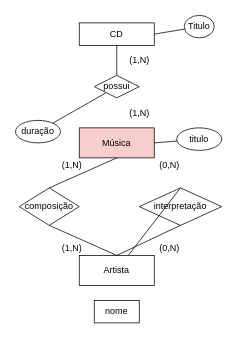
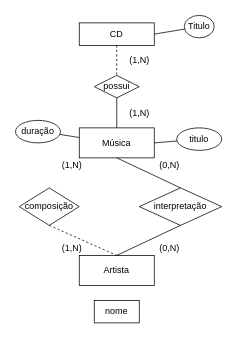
edge "CD" -- "possui": style solid -> dashed
edge "possui" -- "duração": now "Música" -- "duração"
edge "possui" -- "Música": added
node "Música": fillcolor #f8cecc -> #ffffff
edge "Música" -- "composição": removed
edge "interpretação" -- "Artista": now "interpretação" -- "Música"
edge "composição" -- "Artista": style solid -> dashed
